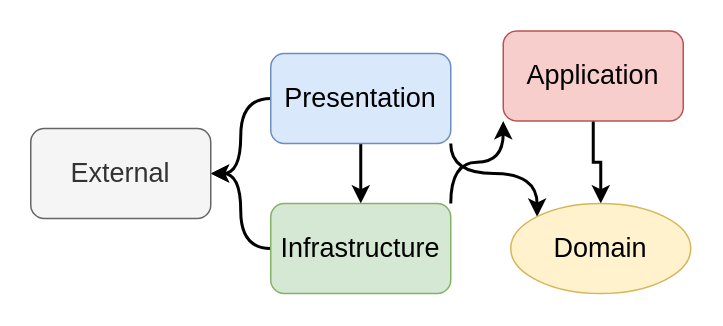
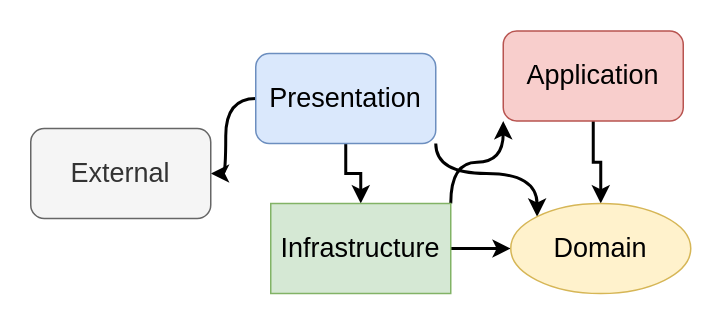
node "Presentation": moved (361, 98) -> (346, 98)
edge "Infrastructure" -> "External": now "Infrastructure" -> "Domain"
node "Infrastructure": shape rounded rectangle -> rectangle
